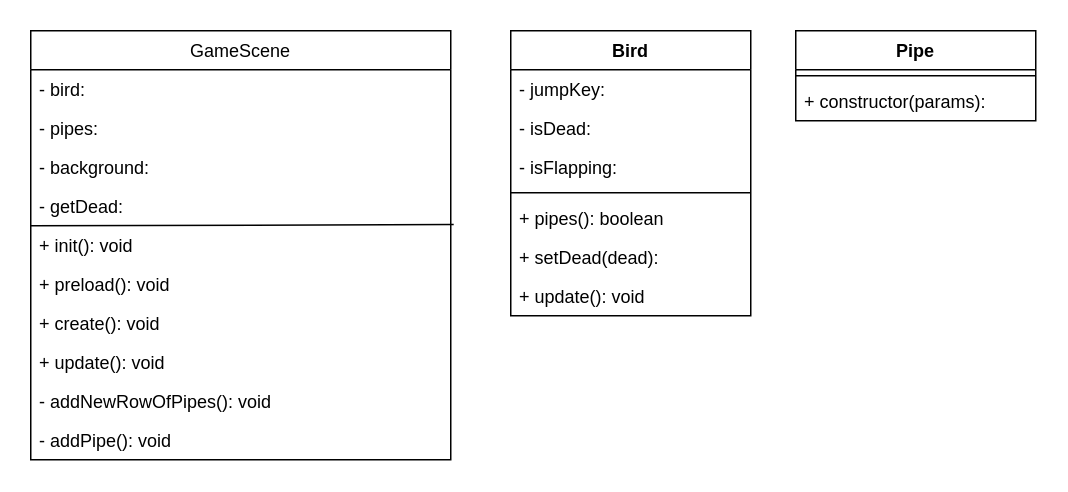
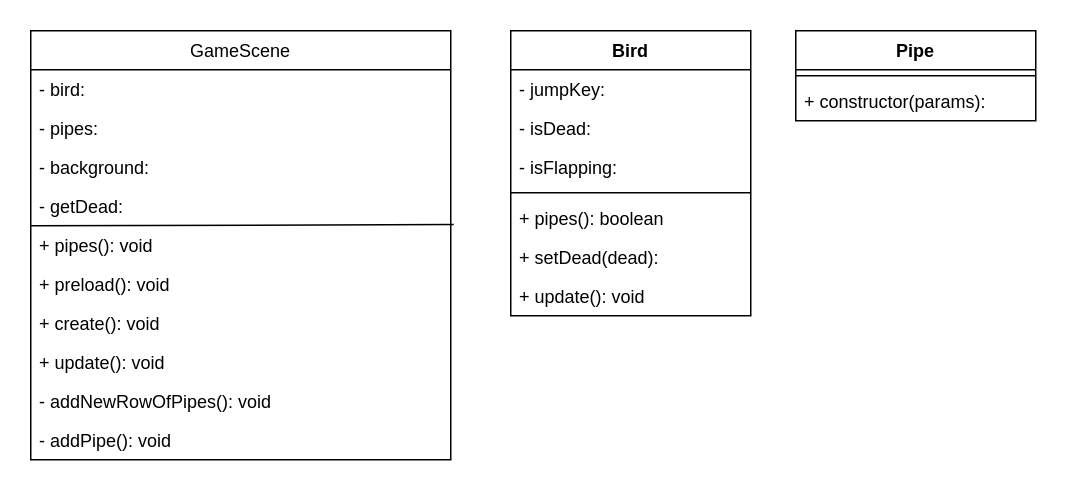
node "+ init(): void": label "+ init(): void" -> "+ pipes(): void"
